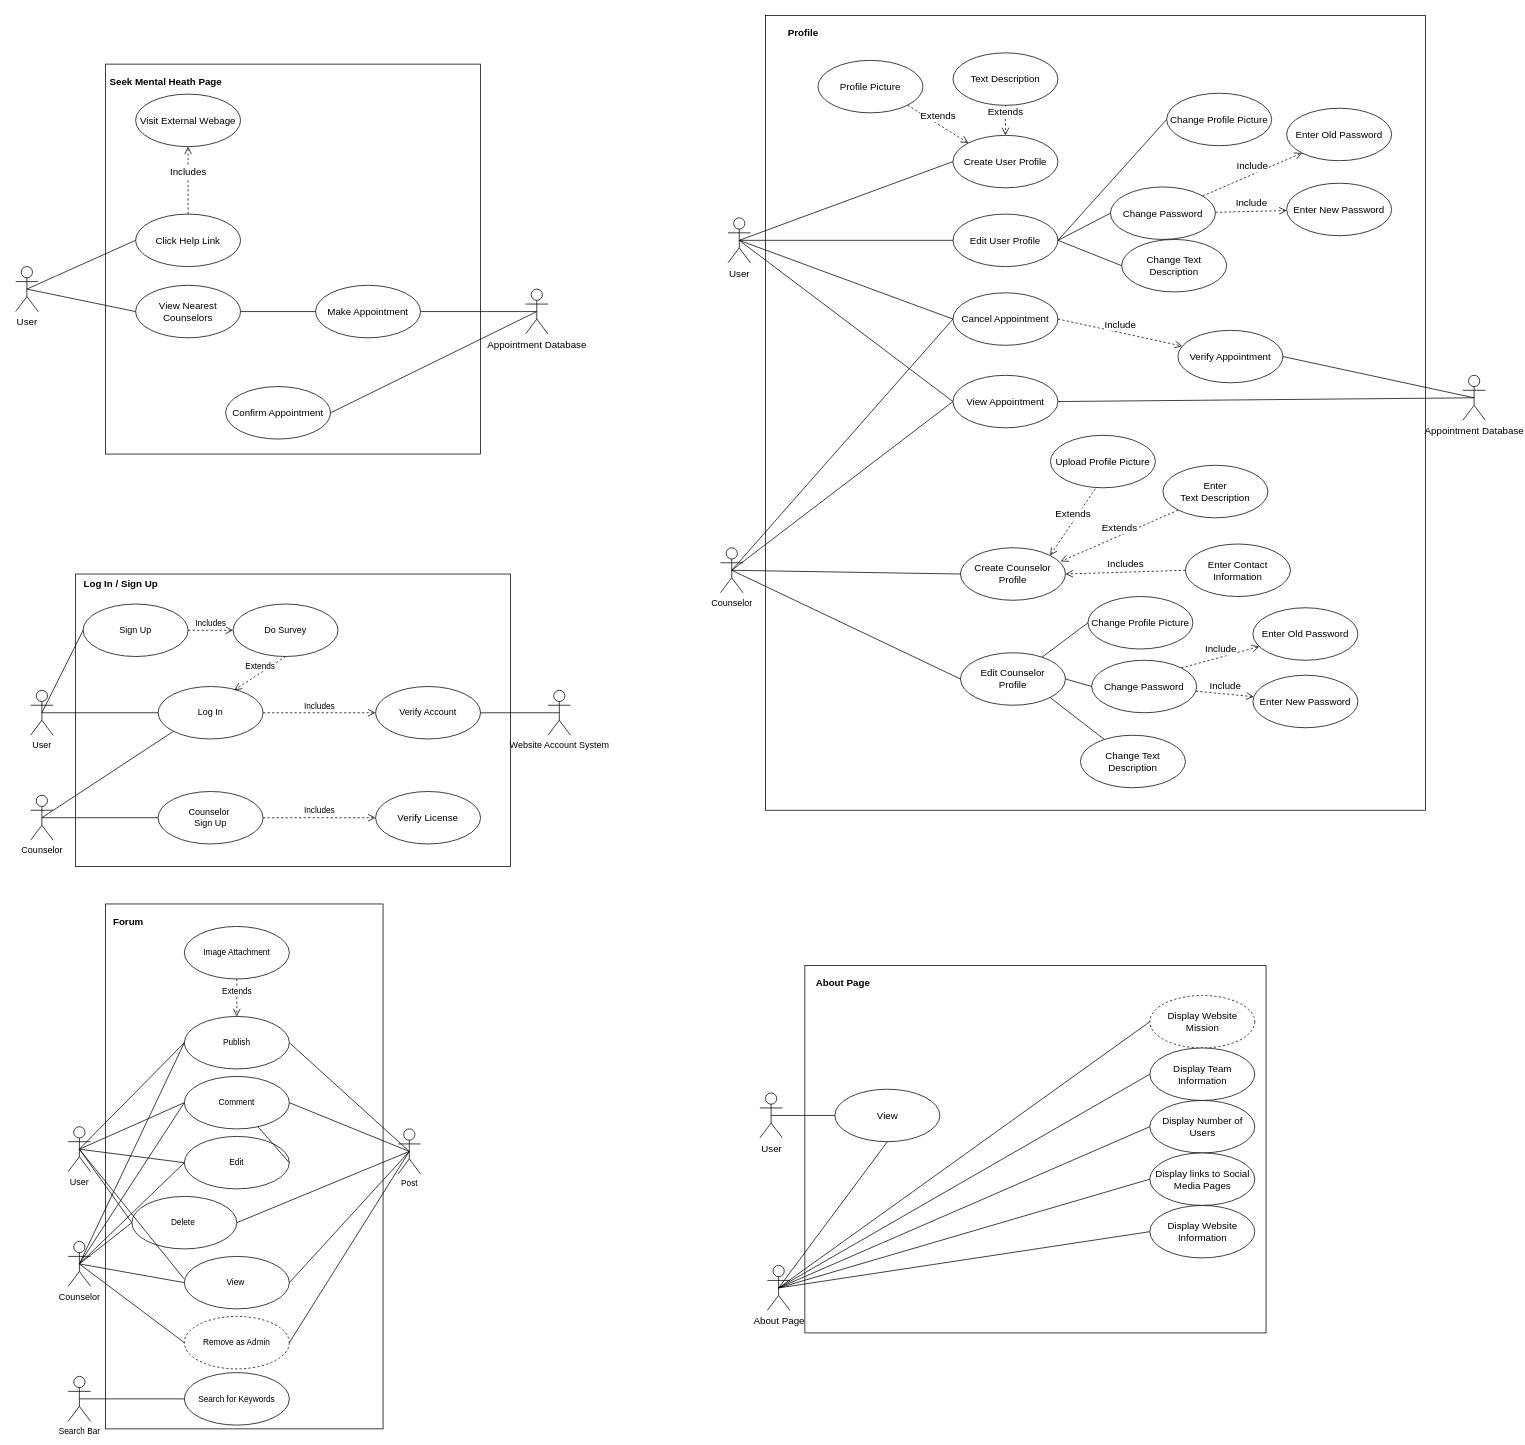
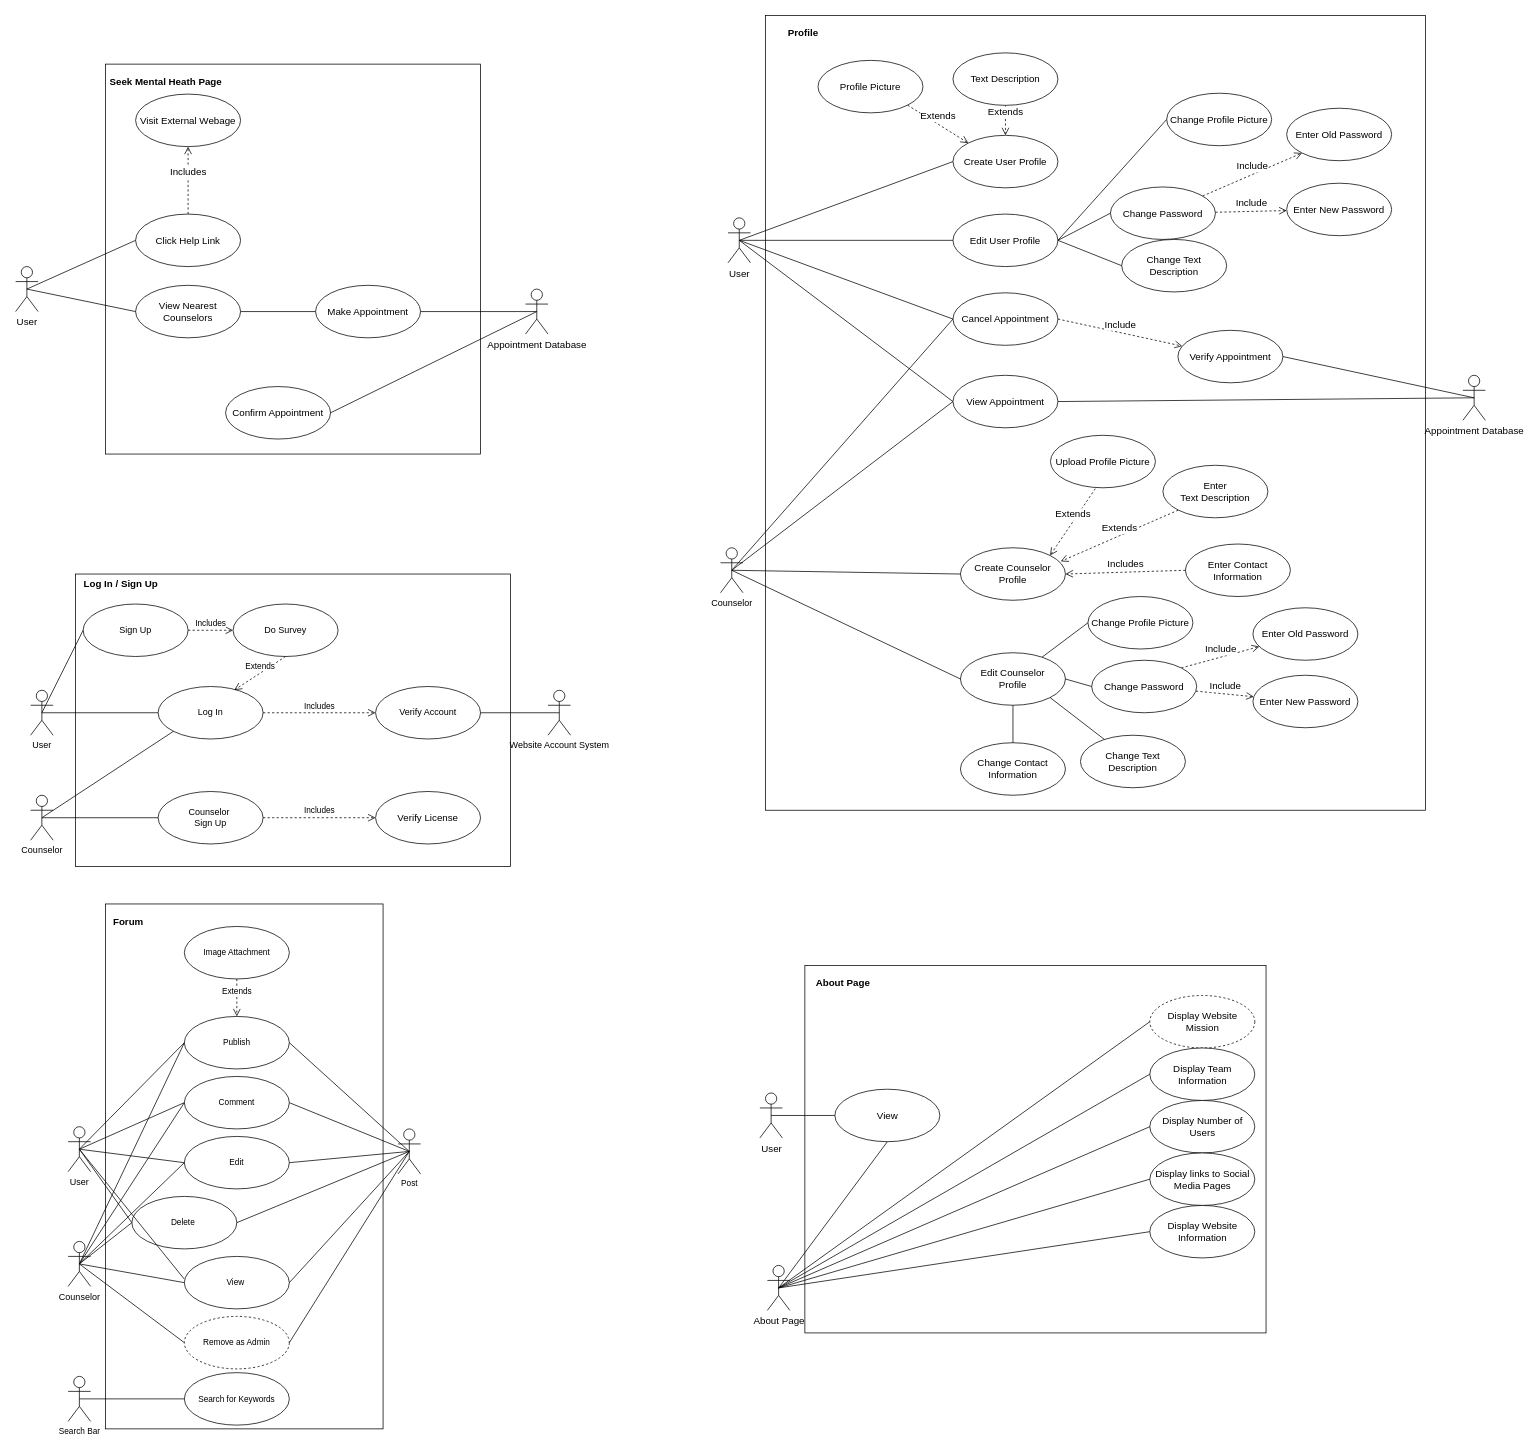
edge "Edit Counselor Profile" -- "Change Contact Information": added
node "Change Contact Information": added
edge "Comment" -- "Edit": now "Post" -- "Edit"
